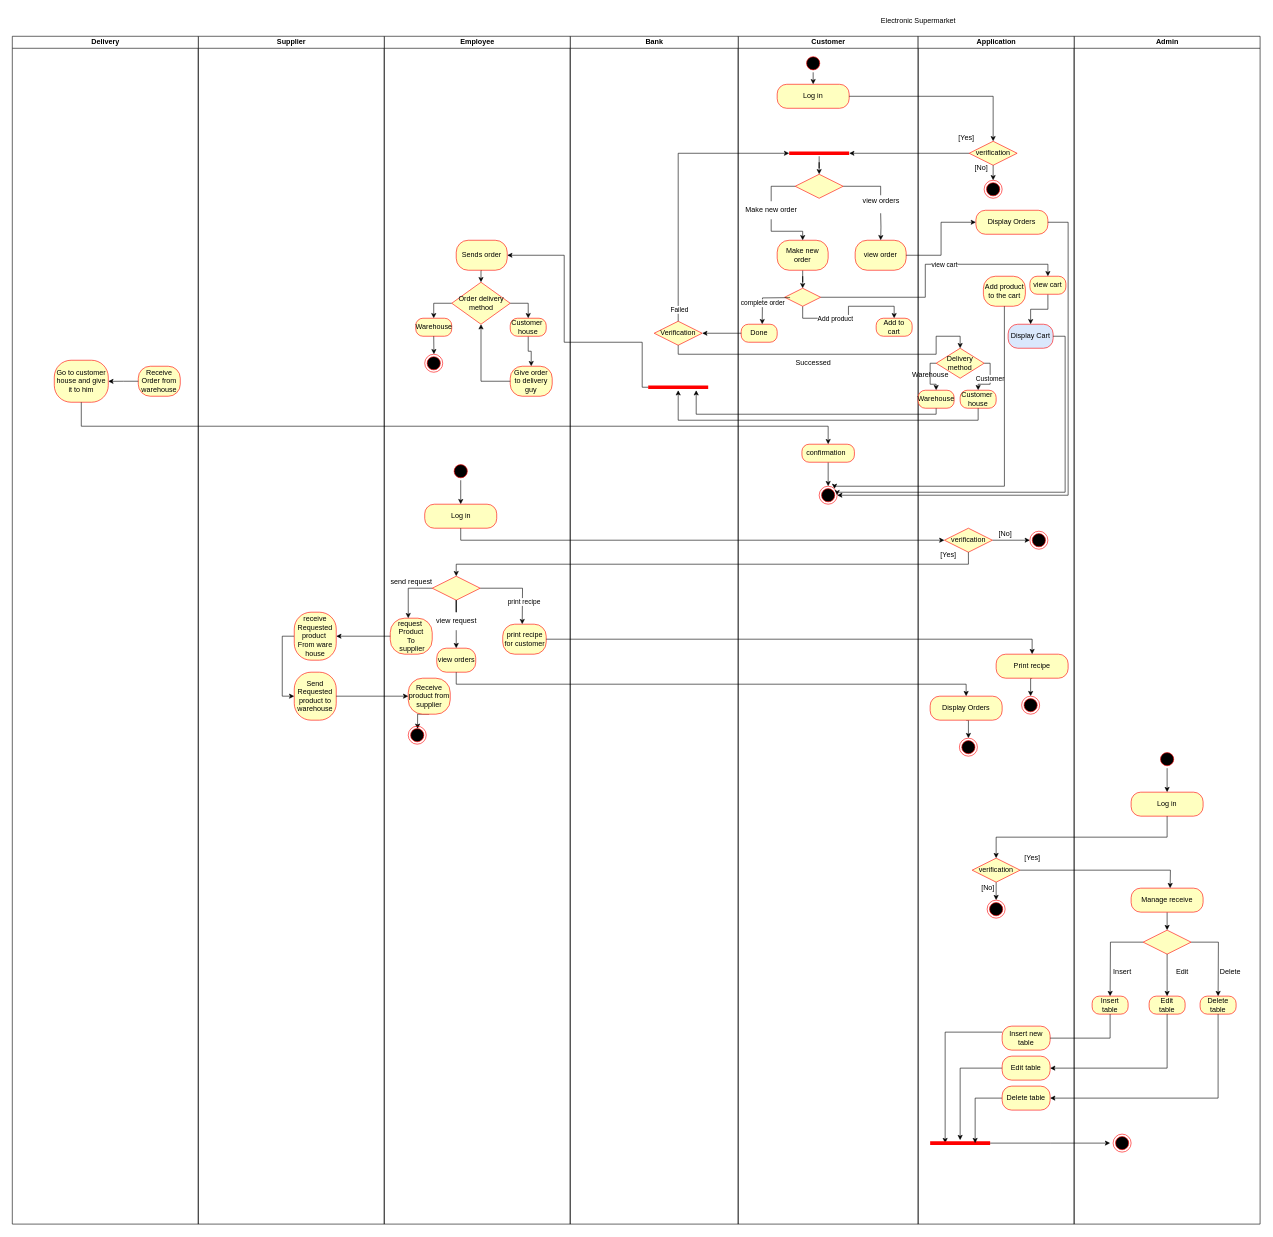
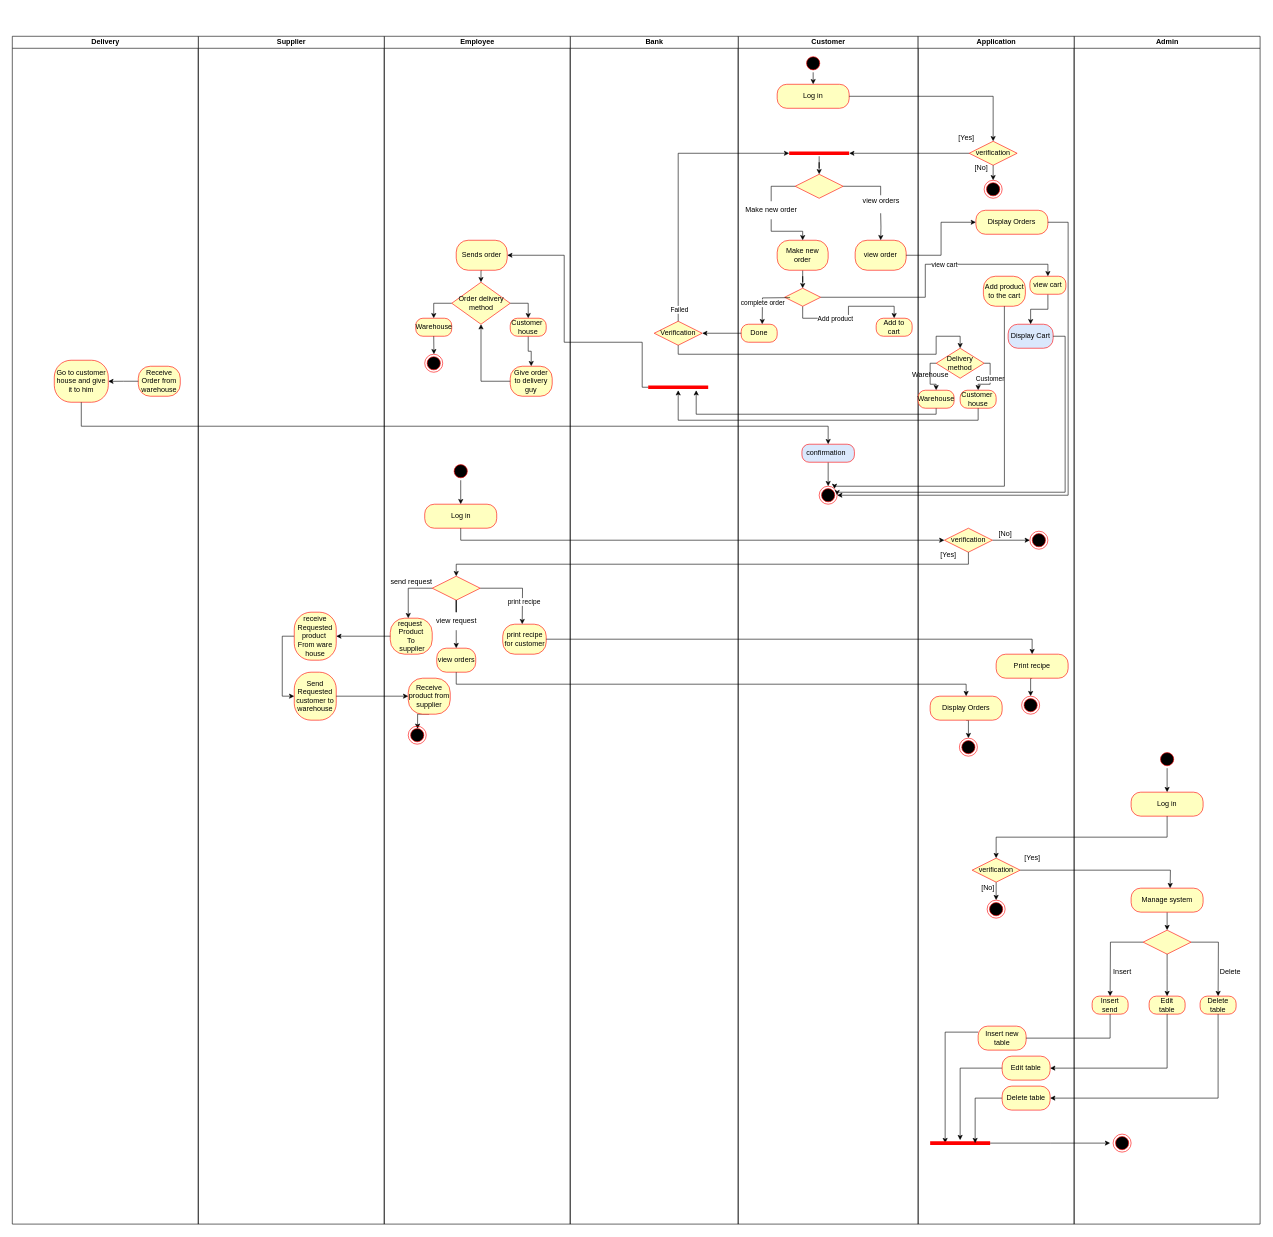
node "Electronic Supermarket": removed
node "Successed": removed
node "confirmation": fillcolor #ffffc0 -> #dae8fc
node "Send Requested product to warehouse": label "Send Requested product to warehouse" -> "Send Requested customer to warehouse"
node "Manage receive": label "Manage receive" -> "Manage system"
node "Edit": removed
node "Insert table": label "Insert table" -> "Insert send"
node "Insert new table": moved (1026, 1038) -> (1002, 1038)
